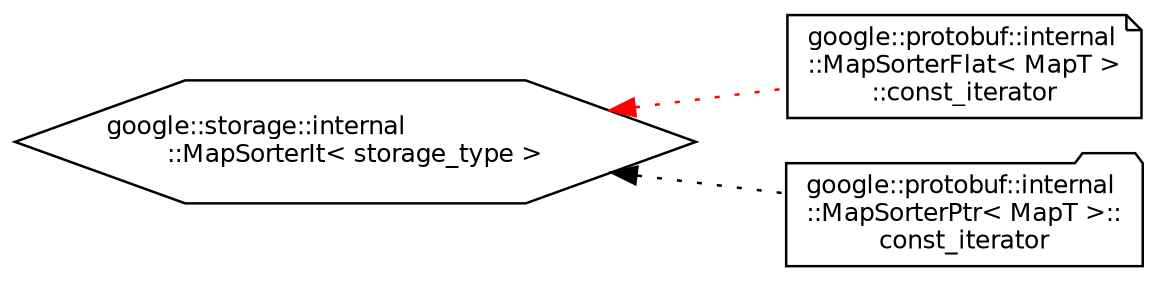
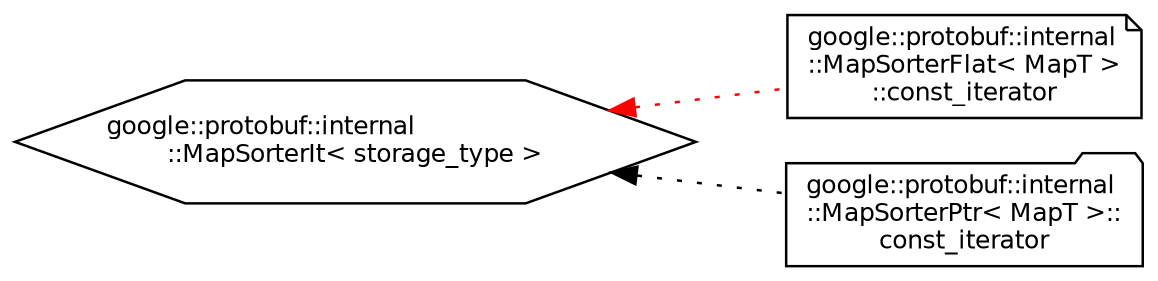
node "google::storage::internal ::MapSorterIt< storage_type >": label "google::storage::internal ::MapSorterIt< storage_type >" -> "google::protobuf::internal ::MapSorterIt< storage_type >"
